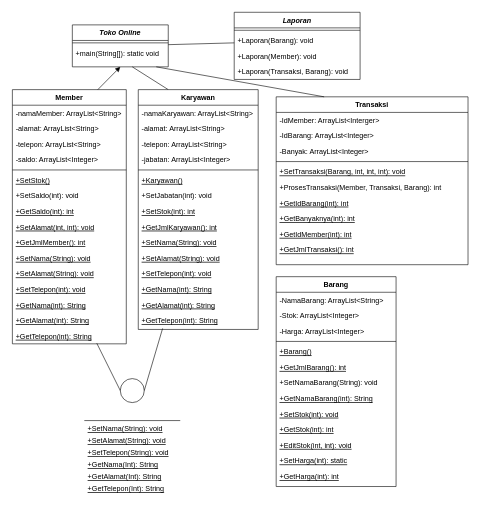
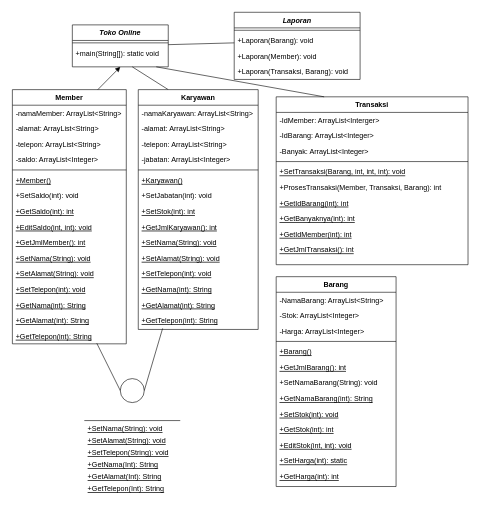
node "+SetStok()": label "+SetStok()" -> "+Member()"
node "+SetAlamat(int, int): void": label "+SetAlamat(int, int): void" -> "+EditSaldo(int, int): void"
